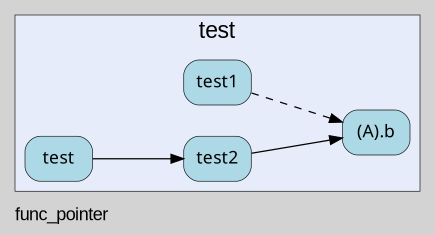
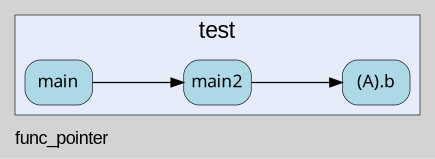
node "test1": removed
node "test": label "test" -> "main"
node "test2": label "test2" -> "main2"
